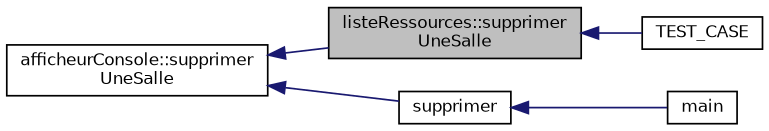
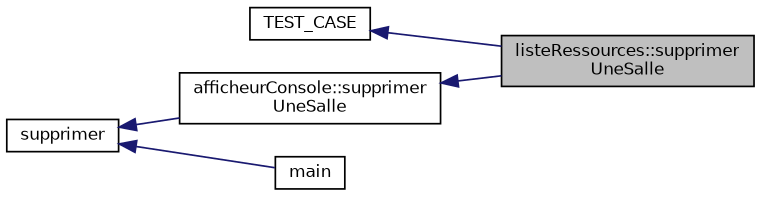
edge "TEST_CASE" -> "listeRessources::supprimer UneSalle": reversed
edge "supprimer" -> "afficheurConsole::supprimer UneSalle": reversed
